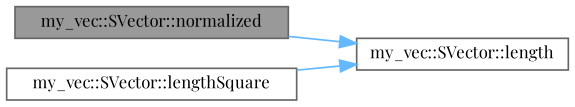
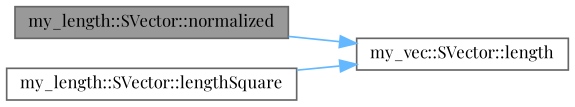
node "my_vec::SVector::normalized": label "my_vec::SVector::normalized" -> "my_length::SVector::normalized"
node "my_vec::SVector::lengthSquare": label "my_vec::SVector::lengthSquare" -> "my_length::SVector::lengthSquare"
